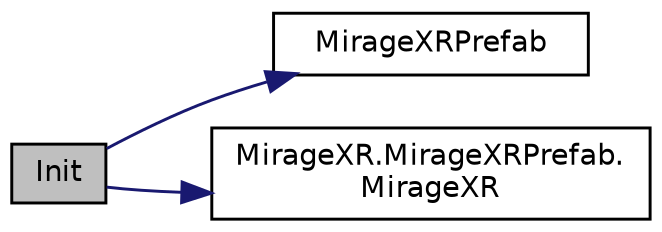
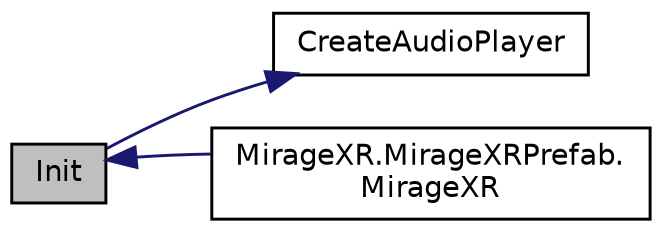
node "MirageXRPrefab": label "MirageXRPrefab" -> "CreateAudioPlayer"
edge "Init" -> "MirageXR.MirageXRPrefab. MirageXR": reversed
